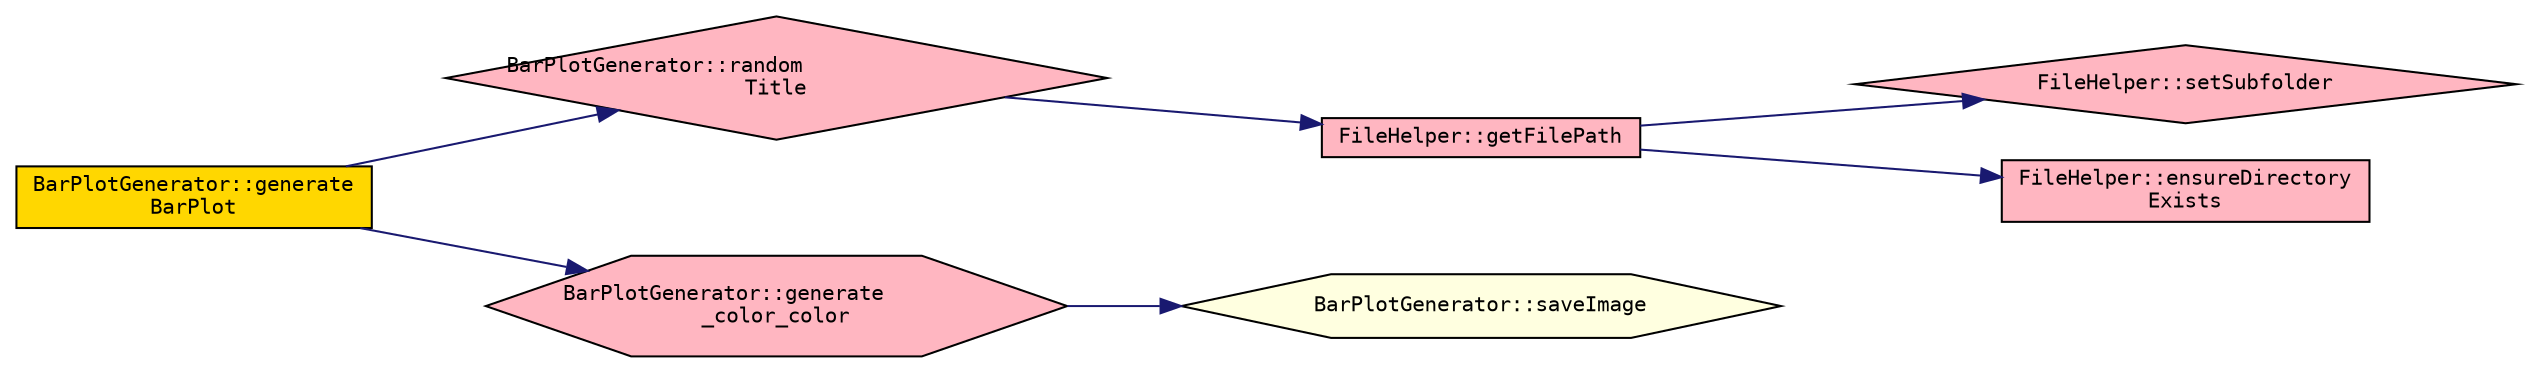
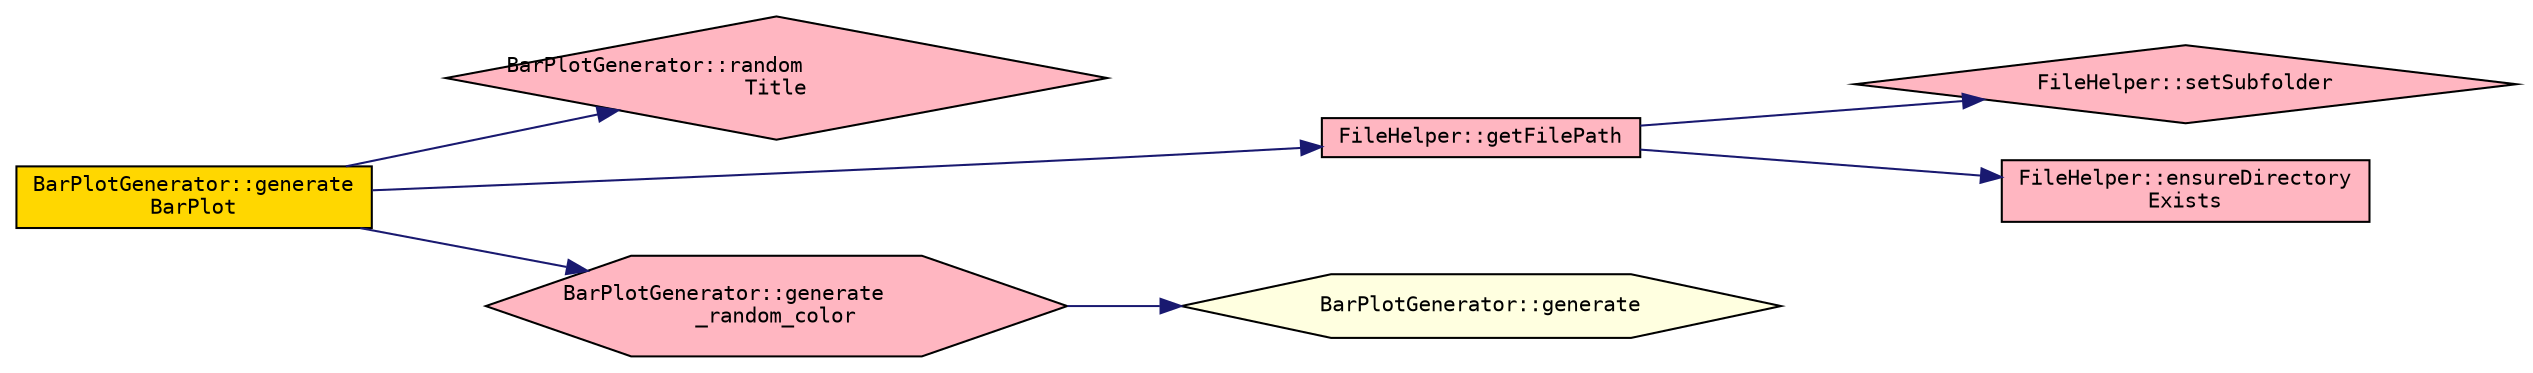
edge "BarPlotGenerator::random Title" -> "FileHelper::getFilePath": now "BarPlotGenerator::generate BarPlot" -> "FileHelper::getFilePath"
node "BarPlotGenerator::generate _color_color": label "BarPlotGenerator::generate _color_color" -> "BarPlotGenerator::generate _random_color"
node "BarPlotGenerator::saveImage": label "BarPlotGenerator::saveImage" -> "BarPlotGenerator::generate"
